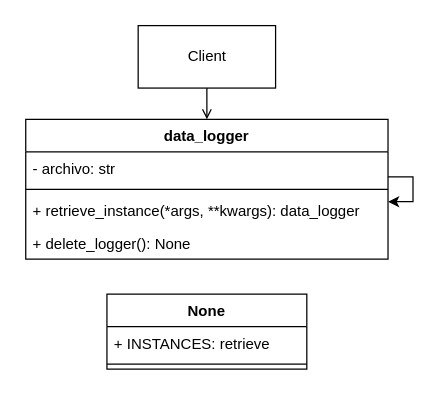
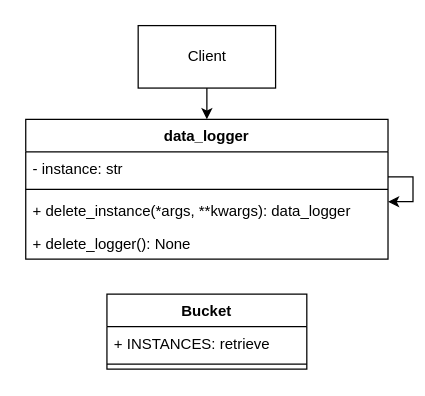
edge "Client" -> "data_logger": arrowhead open -> classic
node "- archivo: str": label "- archivo: str" -> "- instance: str"
node "+ retrieve_instance(*args, **kwargs): data_logger": label "+ retrieve_instance(*args, **kwargs): data_logger" -> "+ delete_instance(*args, **kwargs): data_logger"
node "None": label "None" -> "Bucket"
